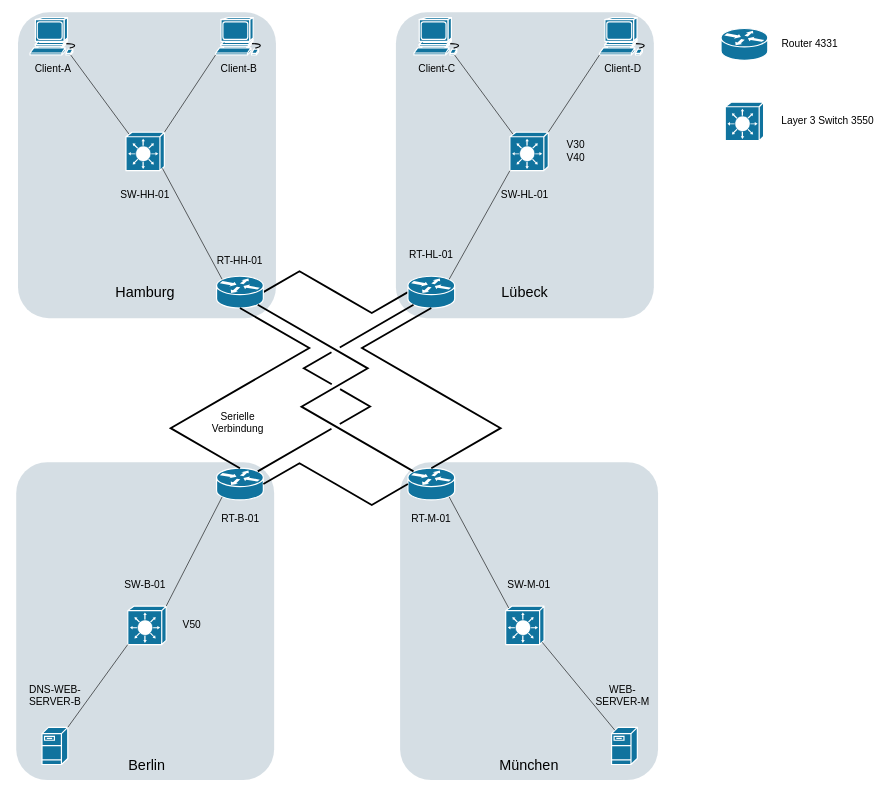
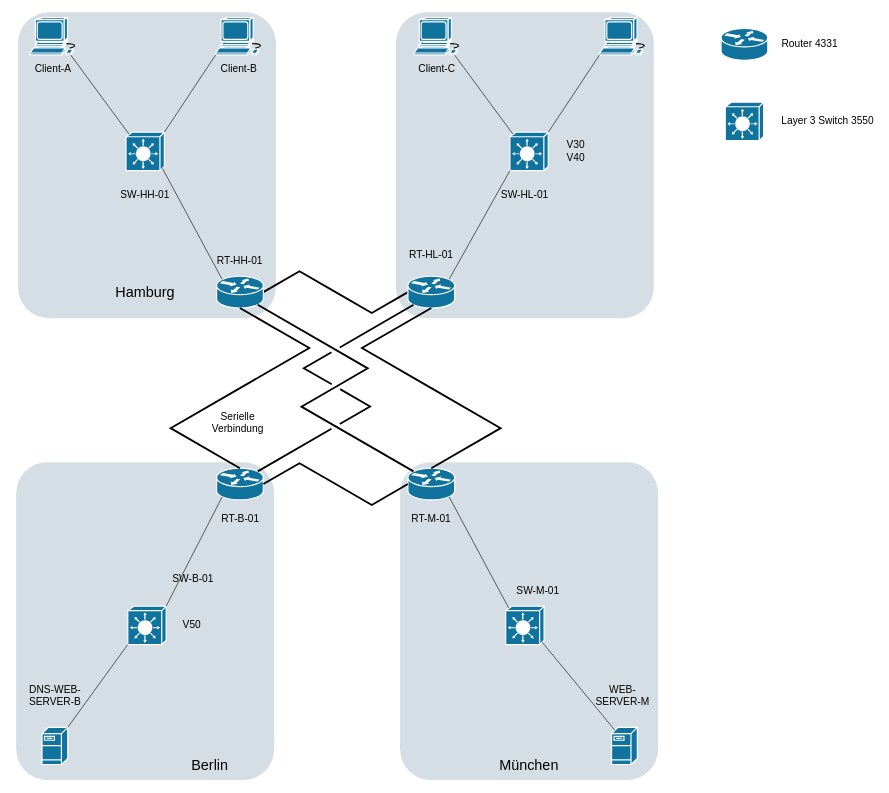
node "Client-D": removed
node "Lübeck": removed
node "SW-B-01": moved (145, 585) -> (193, 579)
node "SW-M-01": moved (529, 585) -> (538, 591)
node "Berlin": moved (147, 765) -> (210, 765)
